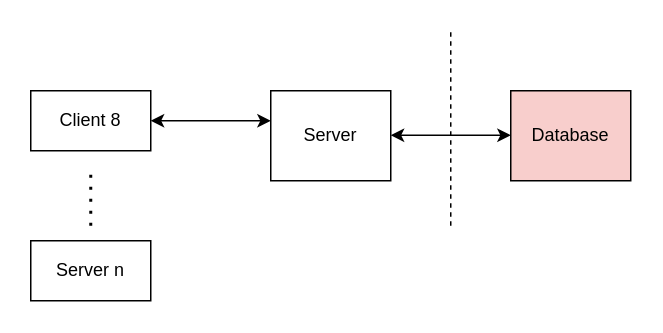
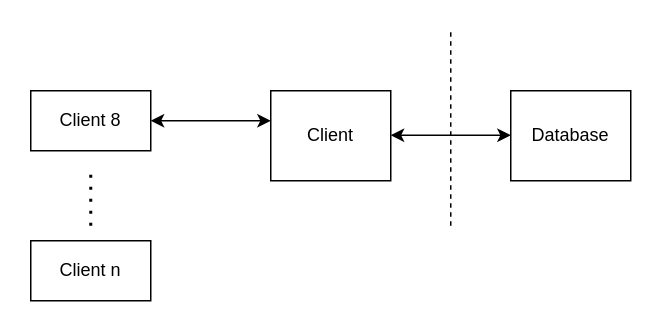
node "Server": label "Server" -> "Client"
node "Database": fillcolor #f8cecc -> #ffffff
node "Server n": label "Server n" -> "Client n"
